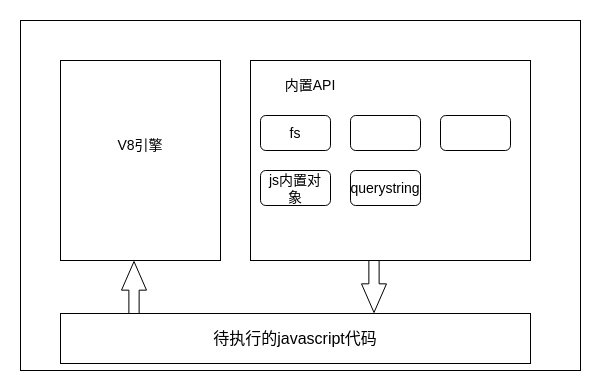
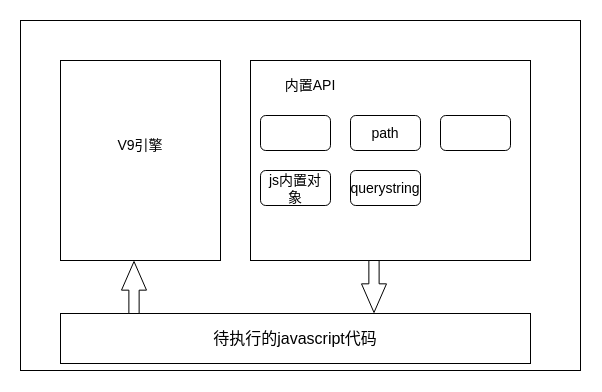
node "fs": removed
node "path": added
node "V8引擎": label "V8引擎" -> "V9引擎"
